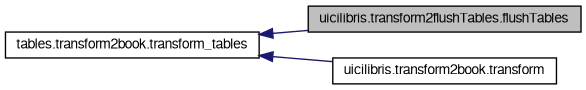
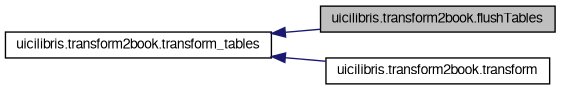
node "uicilibris.transform2flushTables.flushTables": label "uicilibris.transform2flushTables.flushTables" -> "uicilibris.transform2book.flushTables"
node "tables.transform2book.transform_tables": label "tables.transform2book.transform_tables" -> "uicilibris.transform2book.transform_tables"
